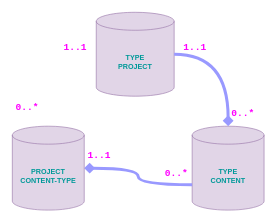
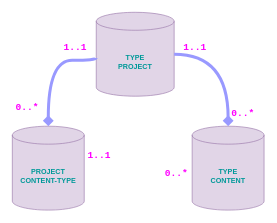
edge "TYPE PROJECT" -> "PROJECT CONTENT-TYPE": added
edge "TYPE CONTENT" -> "PROJECT CONTENT-TYPE": removed
